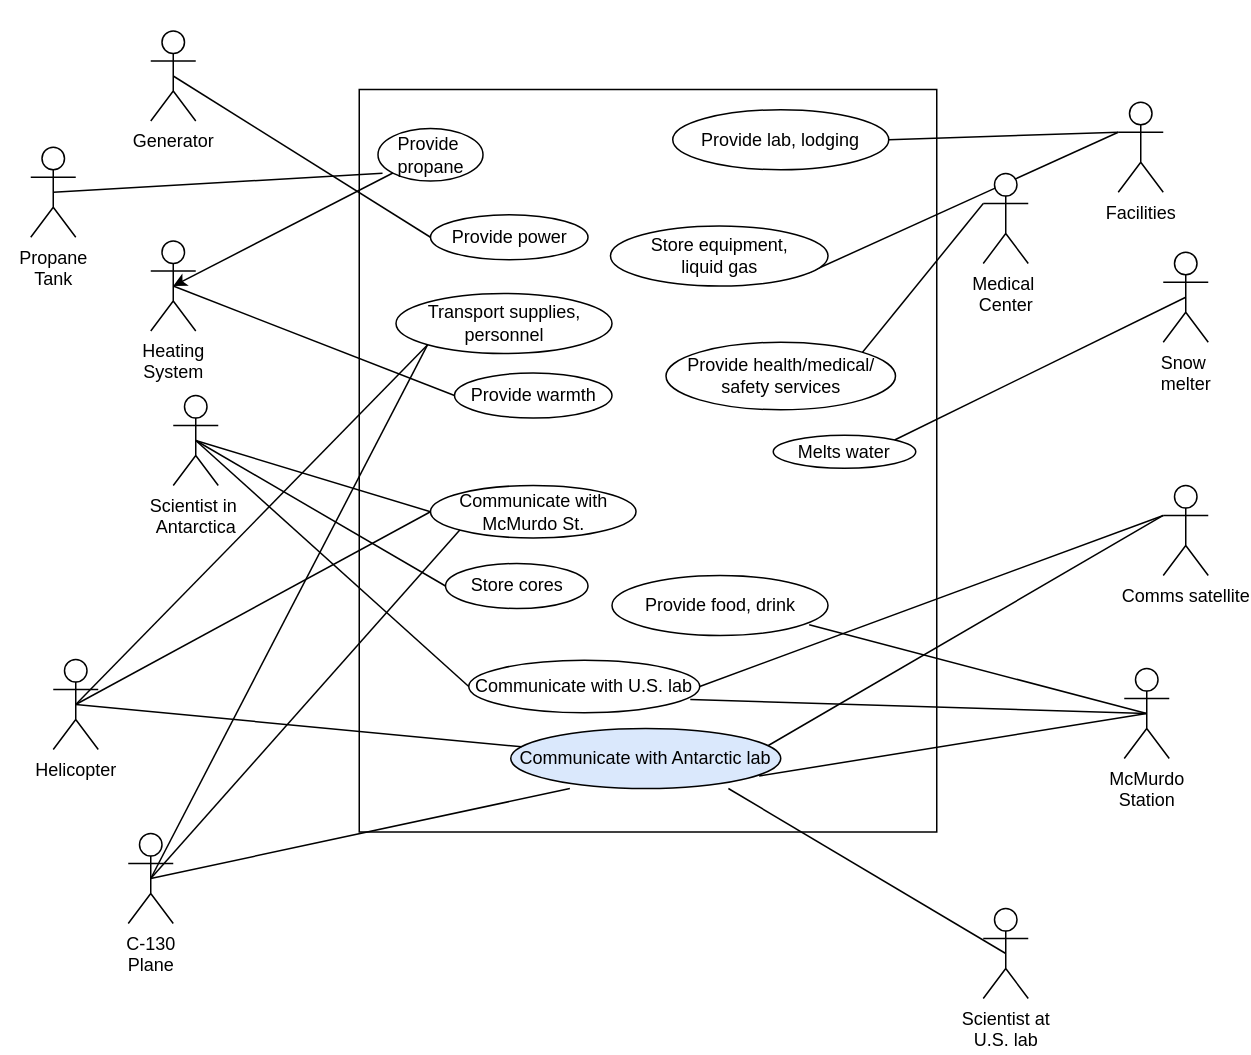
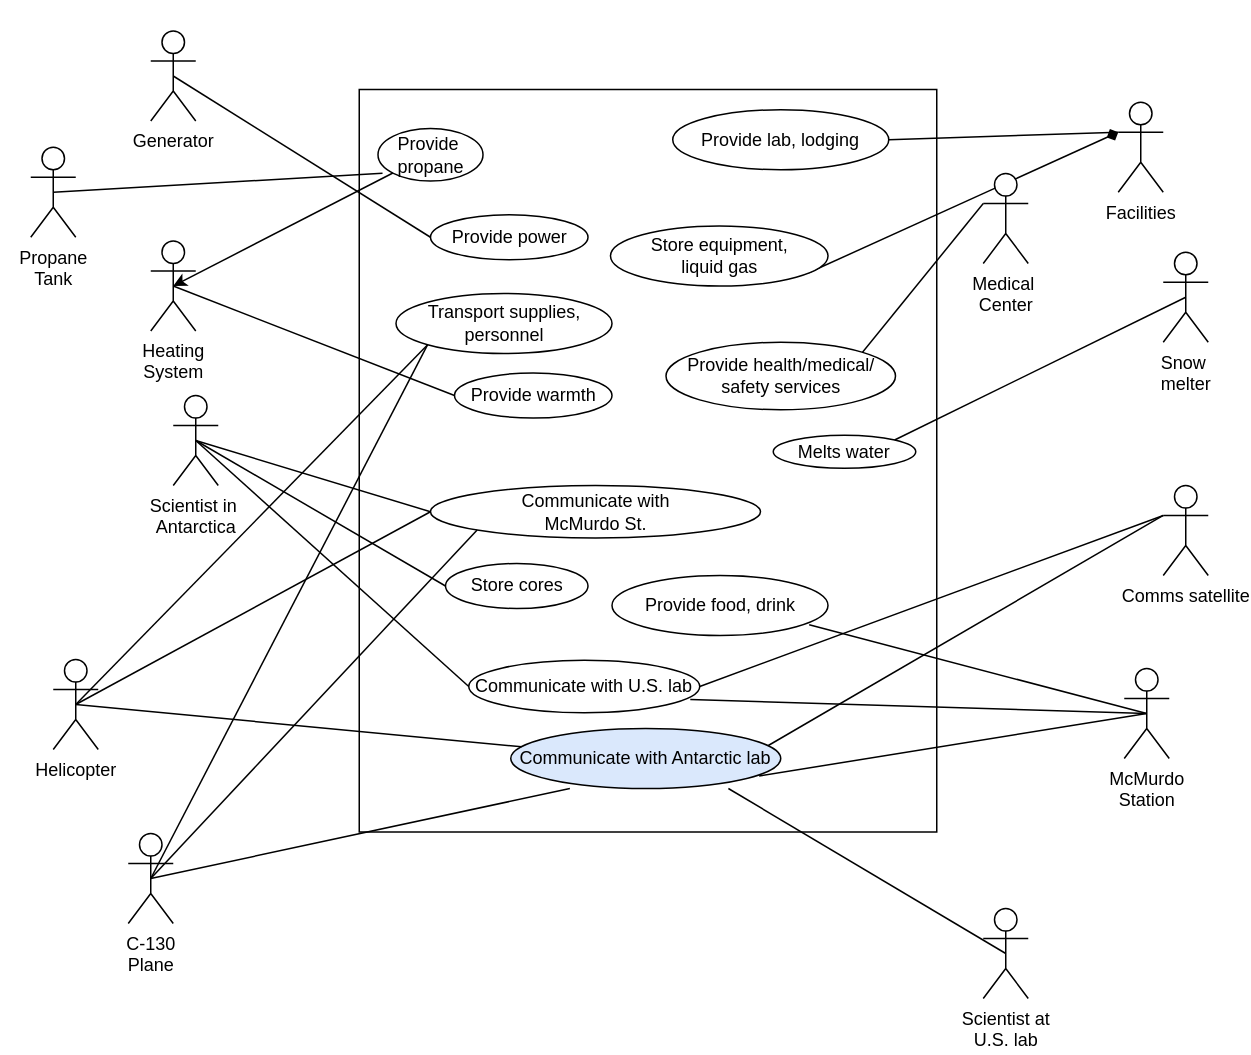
edge "Facilities" -- "Store equipment, liquid gas": arrowhead none -> diamond
node "Communicate with McMurdo St.": size 206x53 -> 330x53
